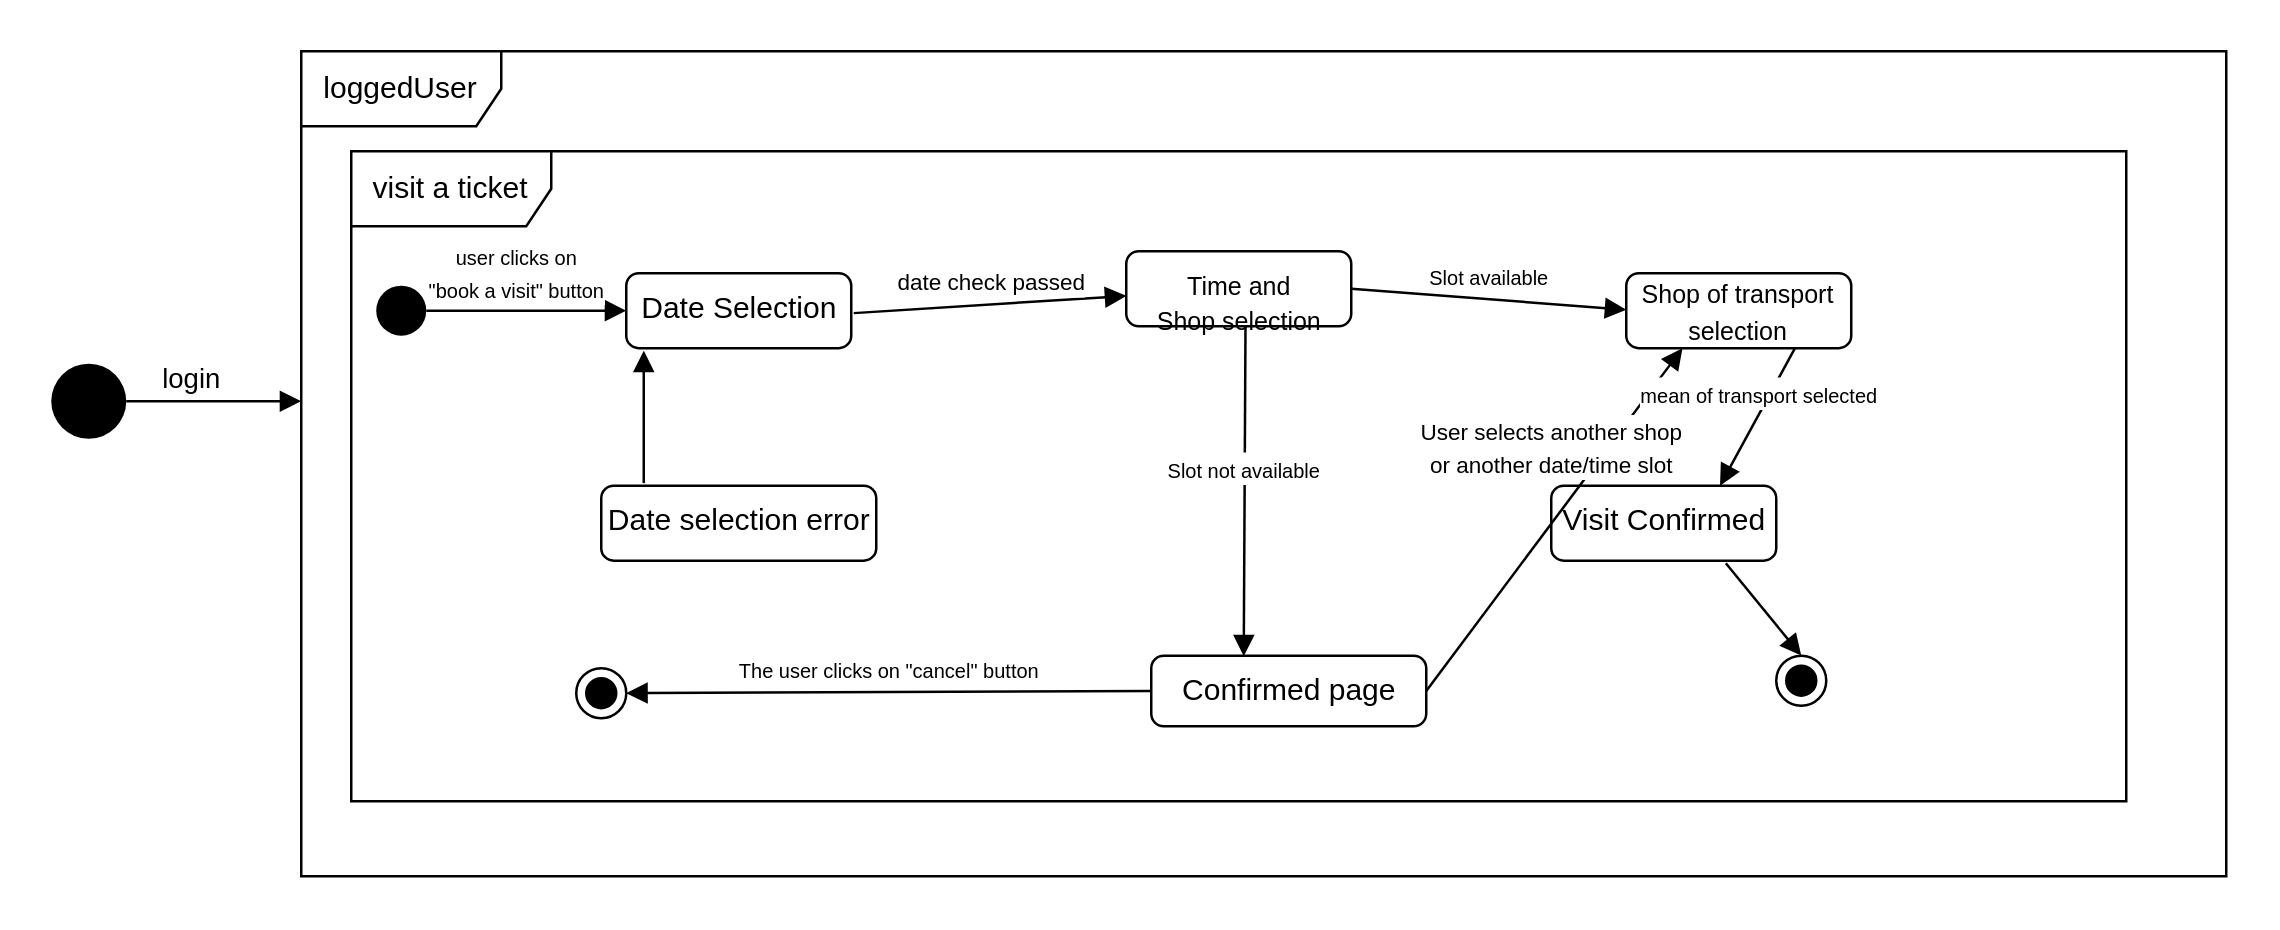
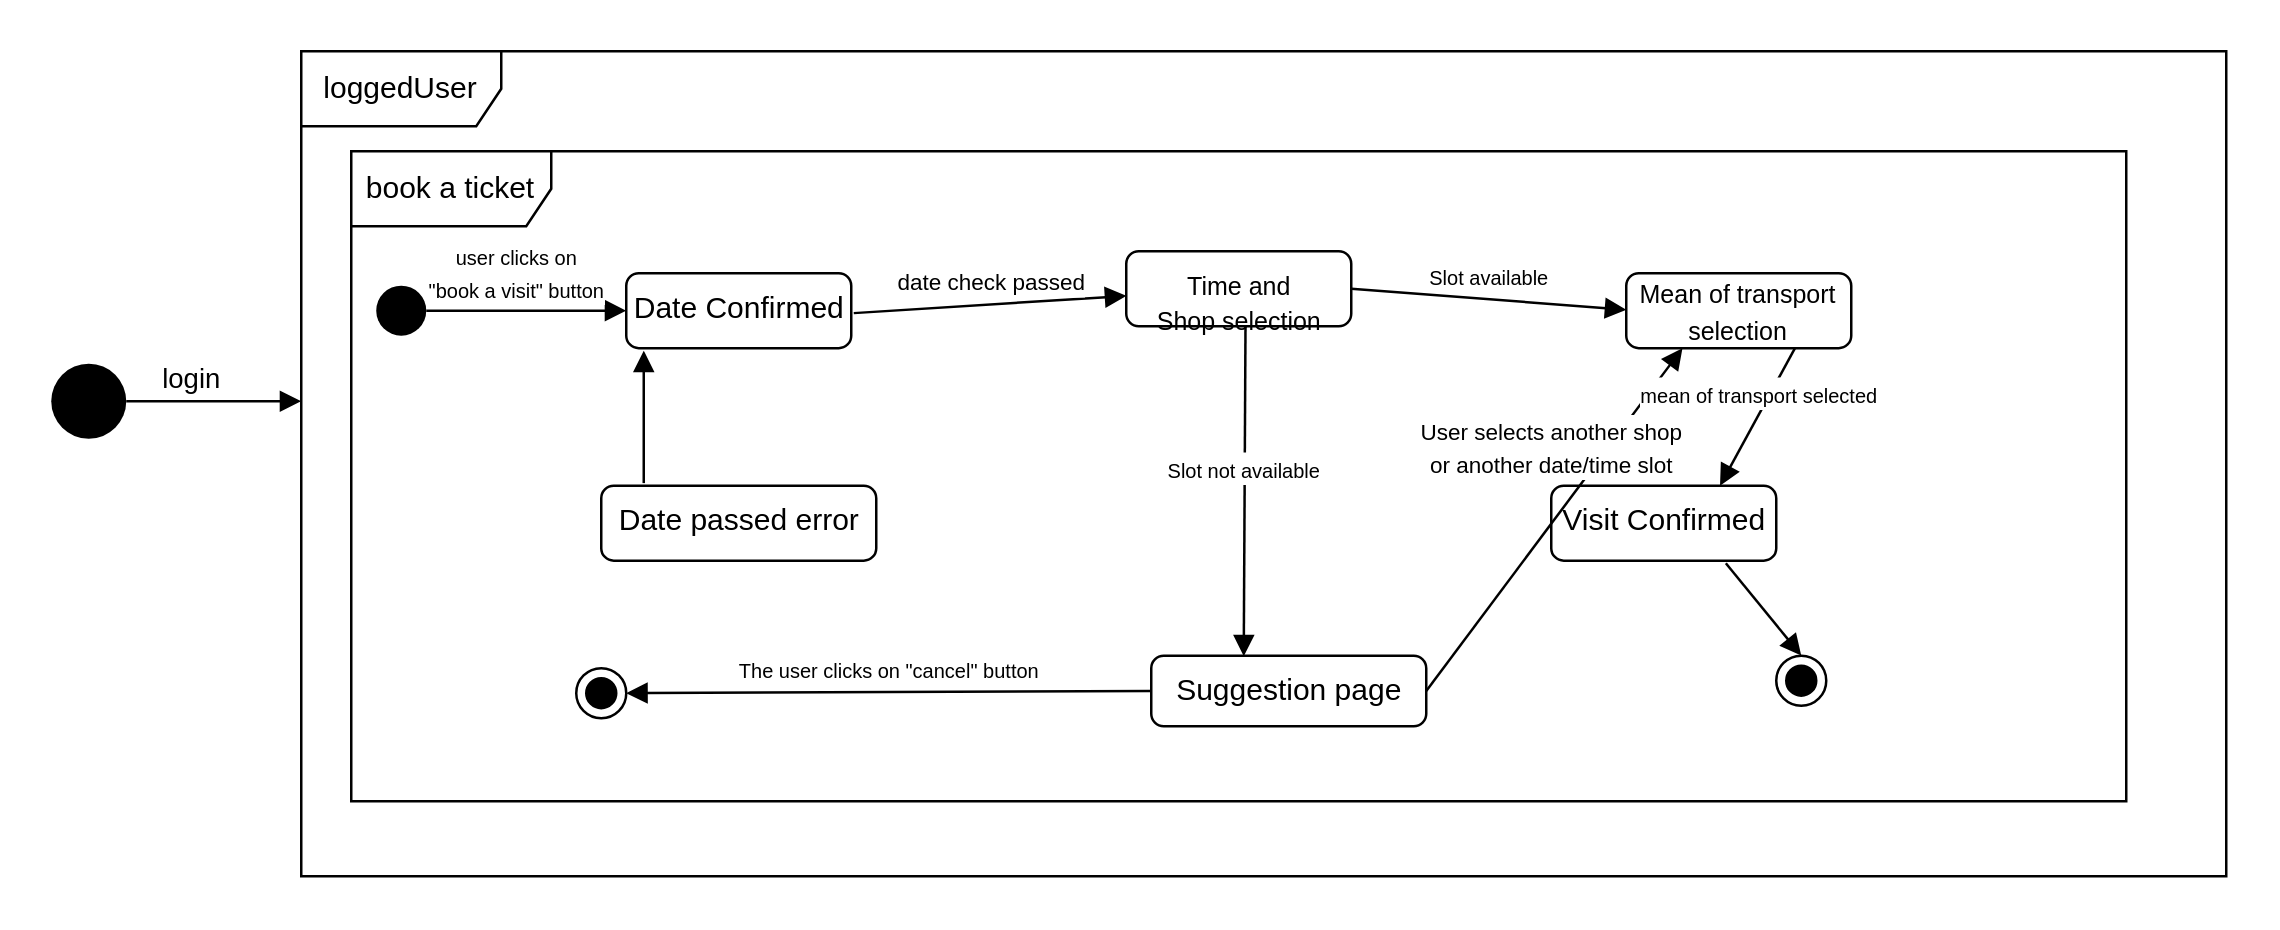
node "visit a ticket": label "visit a ticket" -> "book a ticket"
node "Date Selection": label "Date Selection" -> "Date Confirmed"
node "Shop of transport selection": label "Shop of transport selection" -> "Mean of transport selection"
node "Date selection error": label "Date selection error" -> "Date passed error"
node "Confirmed page": label "Confirmed page" -> "Suggestion page"
